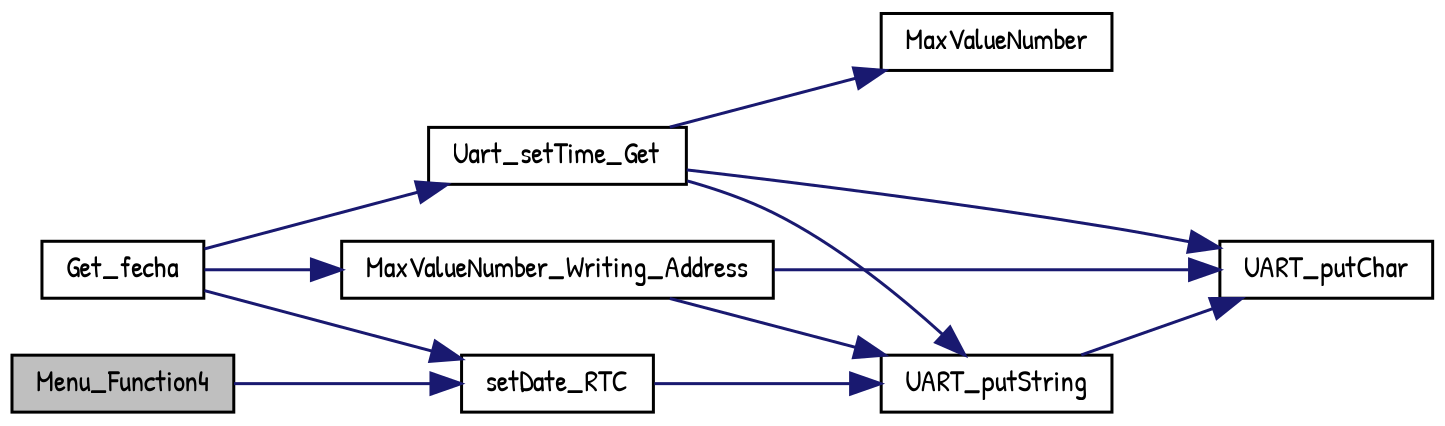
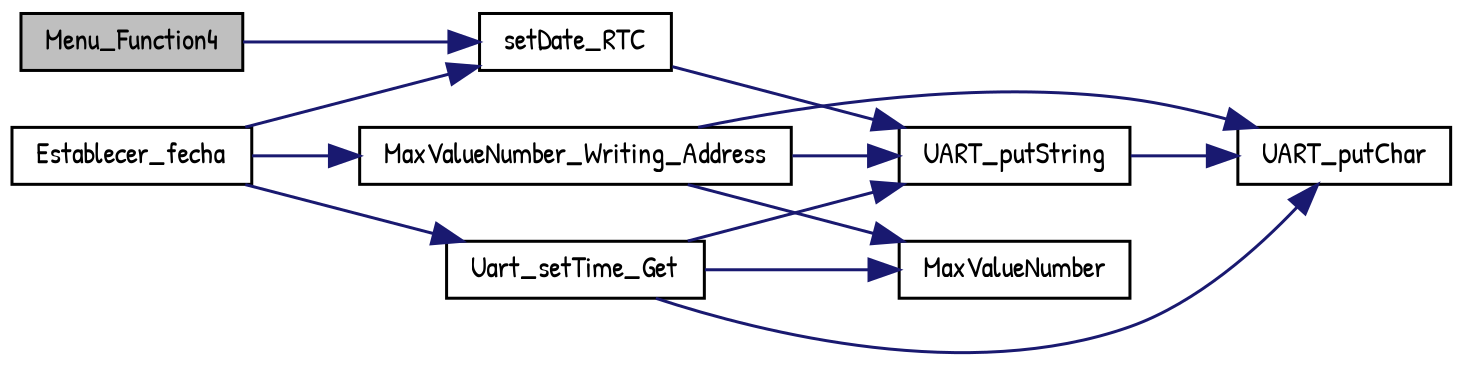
edge "MaxValueNumber_Writing_Address" -> "MaxValueNumber": added
node "Get_fecha": label "Get_fecha" -> "Establecer_fecha"
